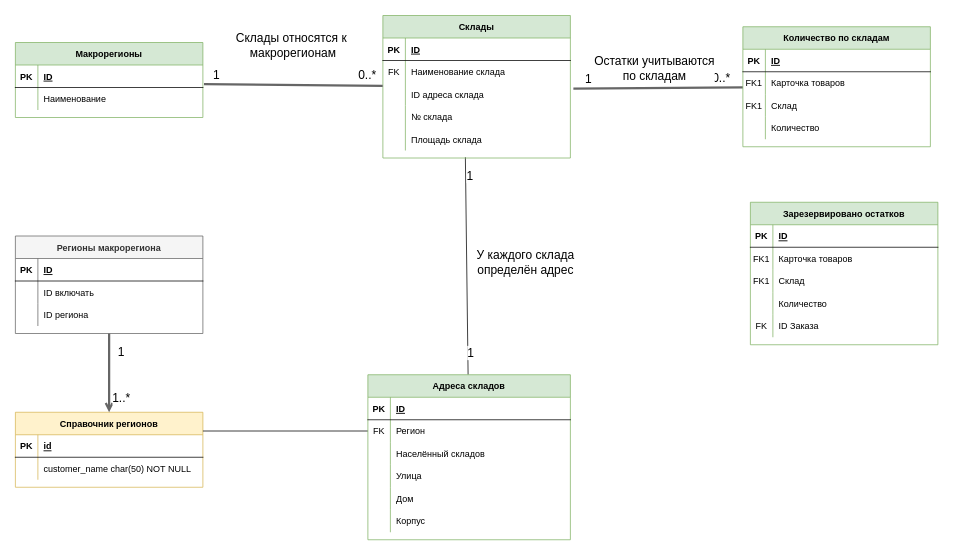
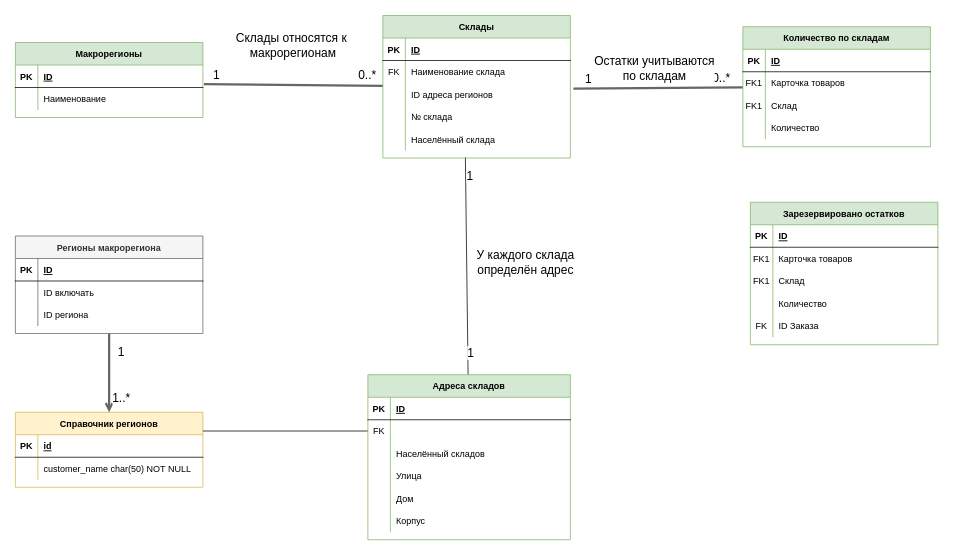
node "ID адреса склада": label "ID адреса склада" -> "ID адреса регионов"
node "Площадь склада": label "Площадь склада" -> "Населённый склада"
node "Регион": removed
